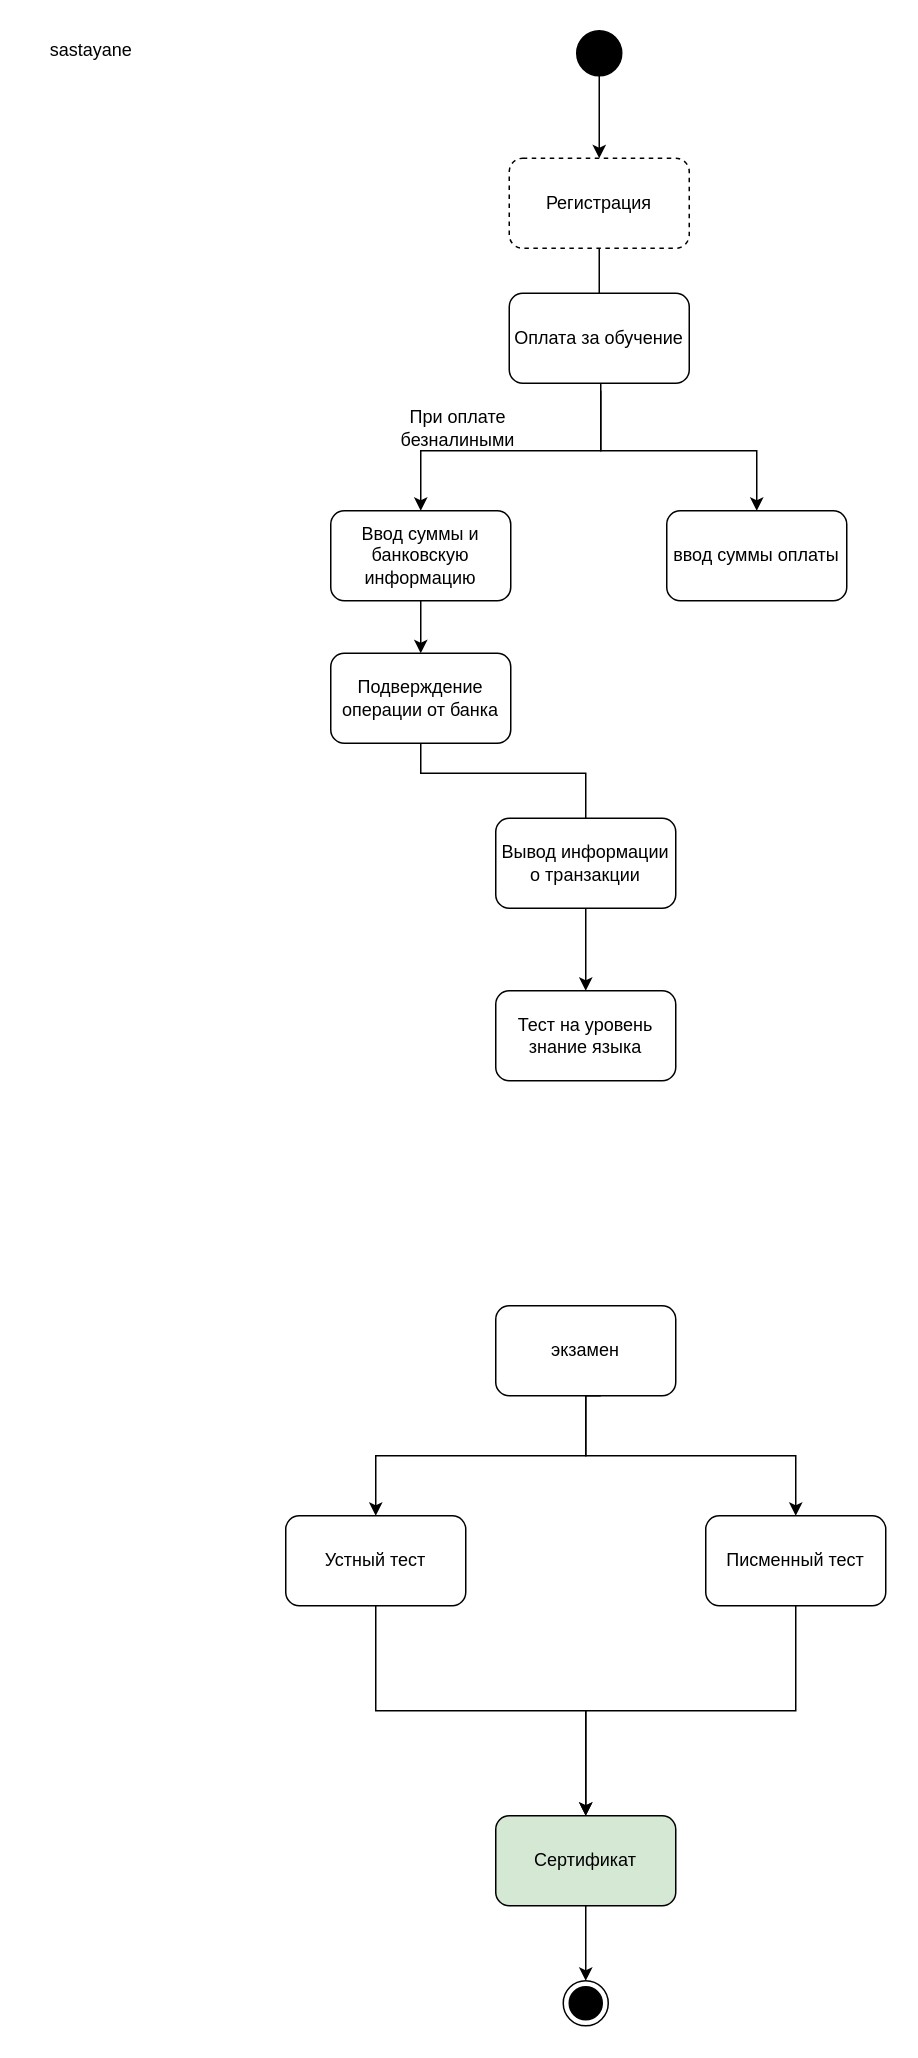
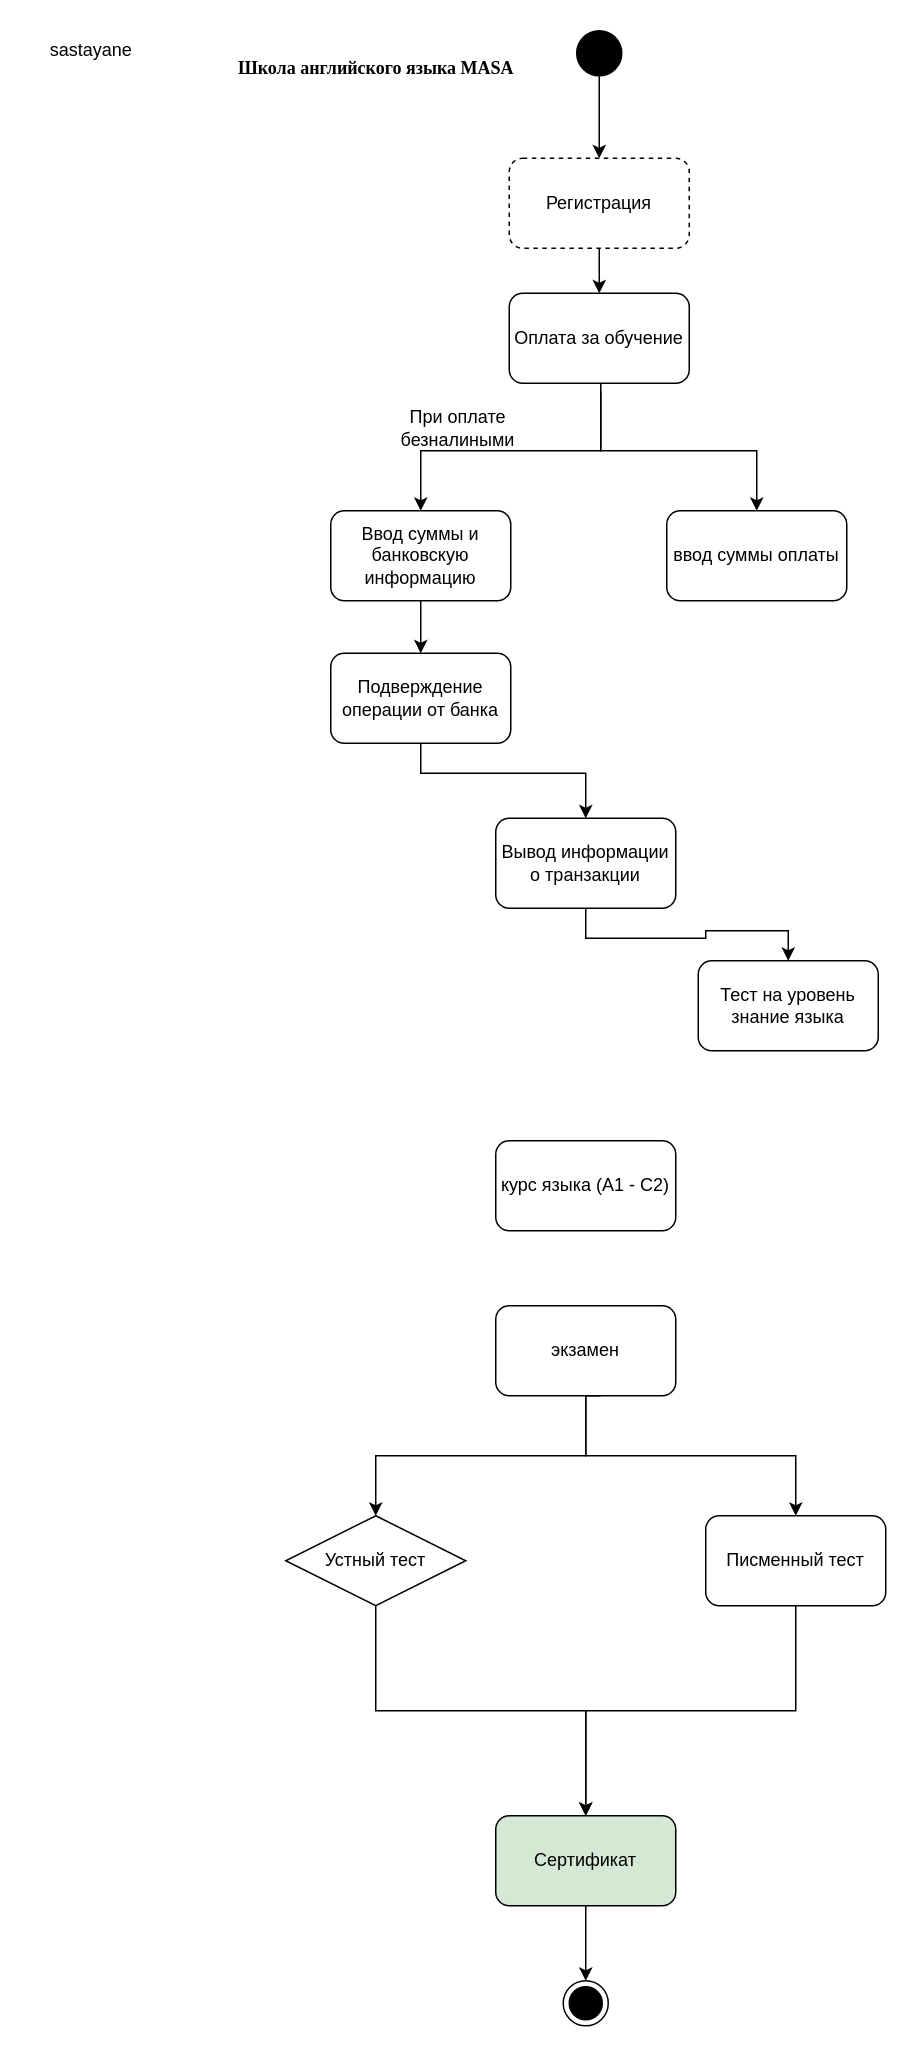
node "Школа английского языка MASA": added
edge "Регистрация" -- "Оплата за обучение": arrowhead none -> classic
edge "Подверждение операции от банка" -- "Вывод информации о транзакции": arrowhead none -> classic
node "Тест на уровень знание языка": moved (586, 1036) -> (788, 1006)
node "курс языка (A1 - C2)": added
node "Устный тест": shape rounded rectangle -> diamond
